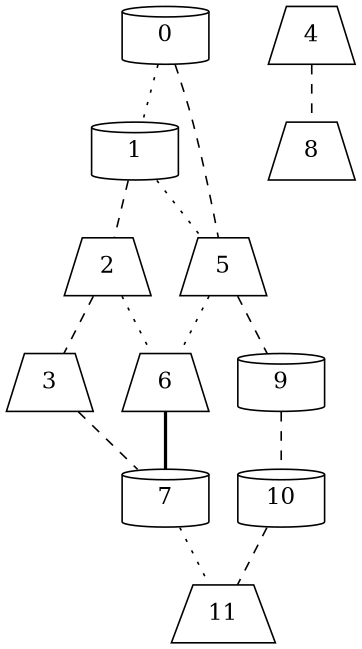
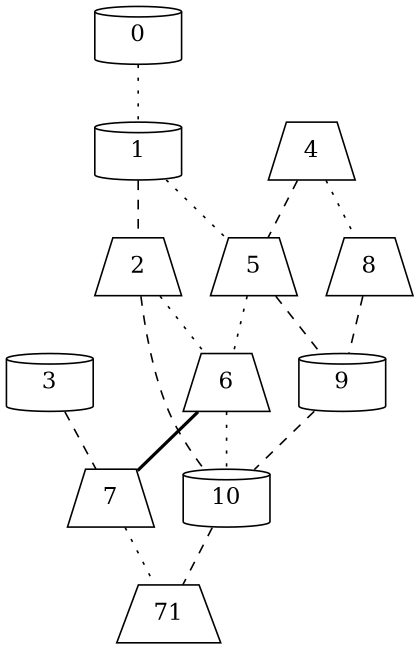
edge "4" -- "8": style dashed -> dotted
edge "0" -- "5": now "4" -- "5"
edge "2" -- "3": now "2" -- "10"
edge "8" -- "9": added
node "3": shape trapezium -> cylinder
edge "6" -- "10": added
node "7": shape cylinder -> trapezium
node "11": label "11" -> "71"
